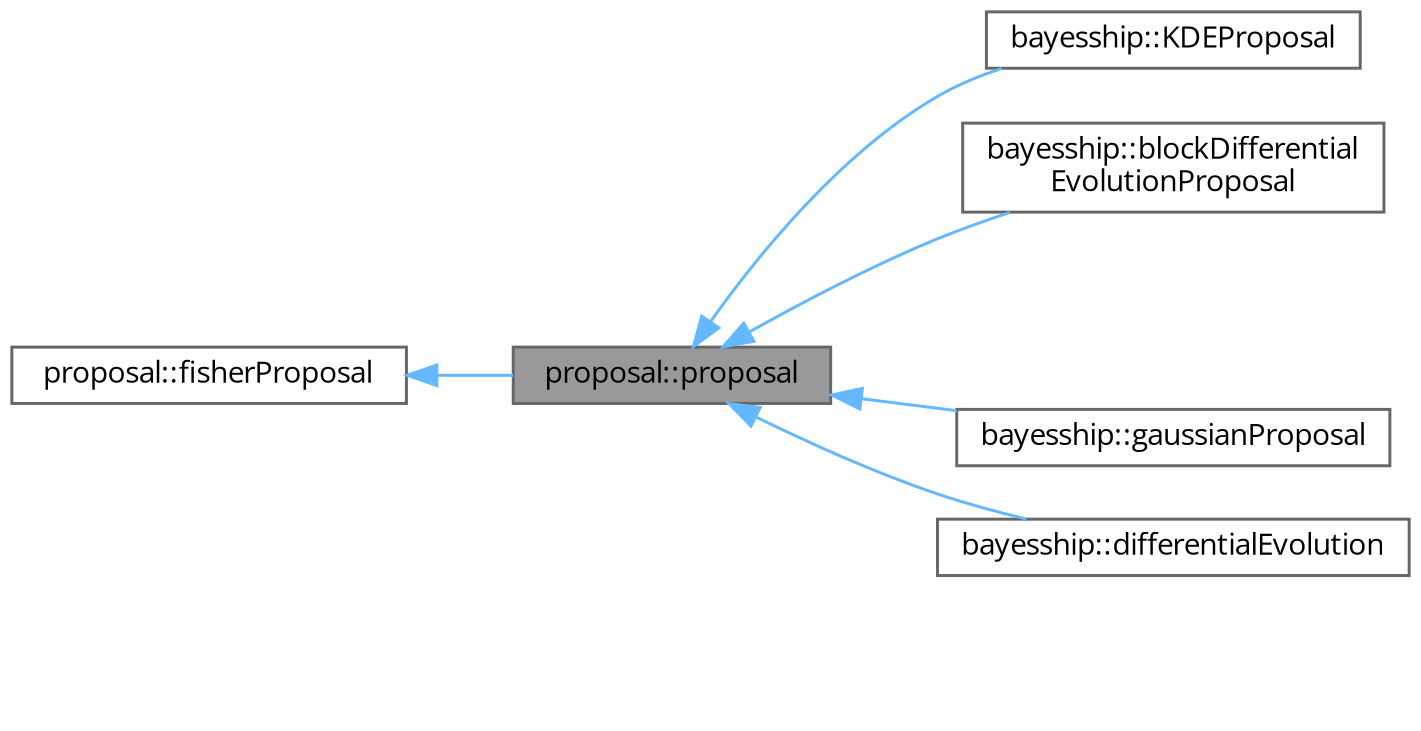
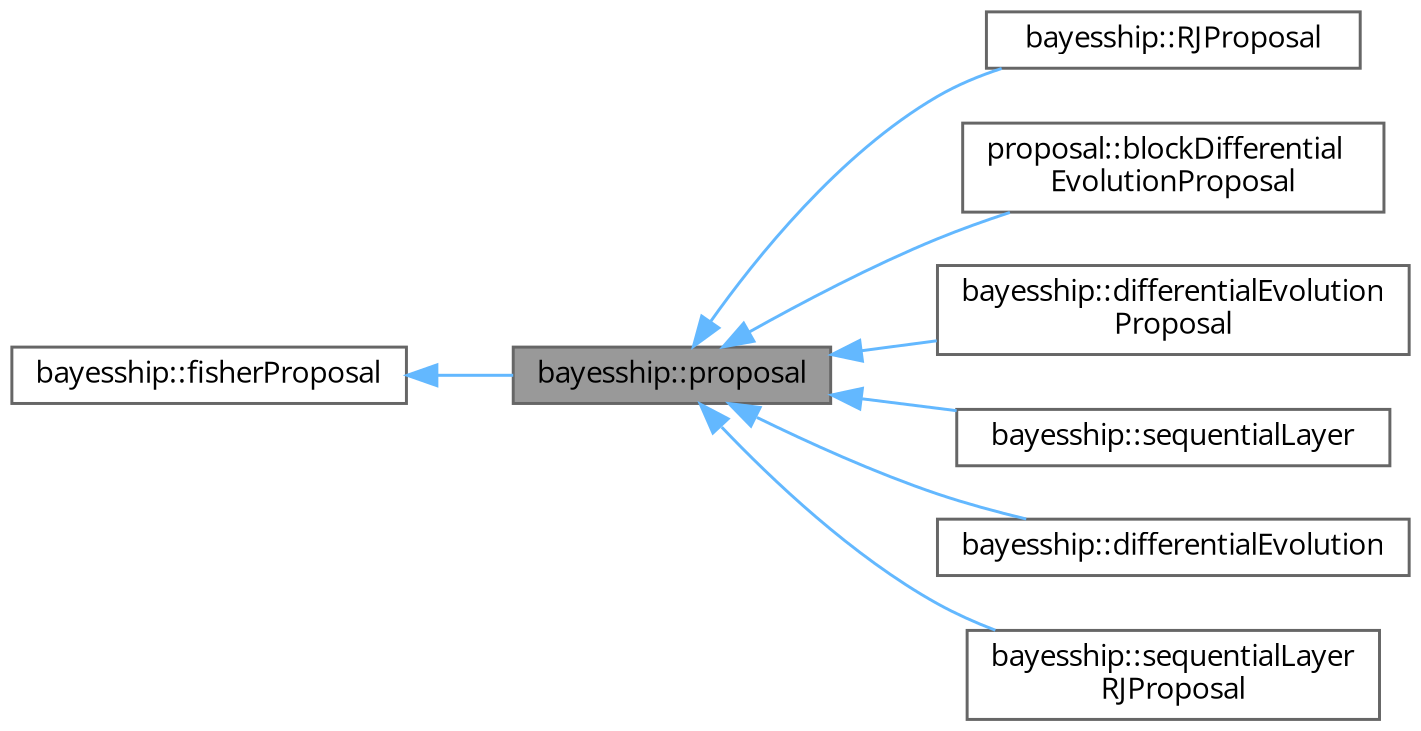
node "bayesship::KDEProposal": label "bayesship::KDEProposal" -> "bayesship::RJProposal"
node "bayesship::blockDifferential EvolutionProposal": label "bayesship::blockDifferential EvolutionProposal" -> "proposal::blockDifferential EvolutionProposal"
node "bayesship::differentialEvolution Proposal": added
node "proposal::fisherProposal": label "proposal::fisherProposal" -> "bayesship::fisherProposal"
node "proposal::proposal": label "proposal::proposal" -> "bayesship::proposal"
node "bayesship::gaussianProposal": label "bayesship::gaussianProposal" -> "bayesship::sequentialLayer"
node "bayesship::sequentialLayer RJProposal": added
